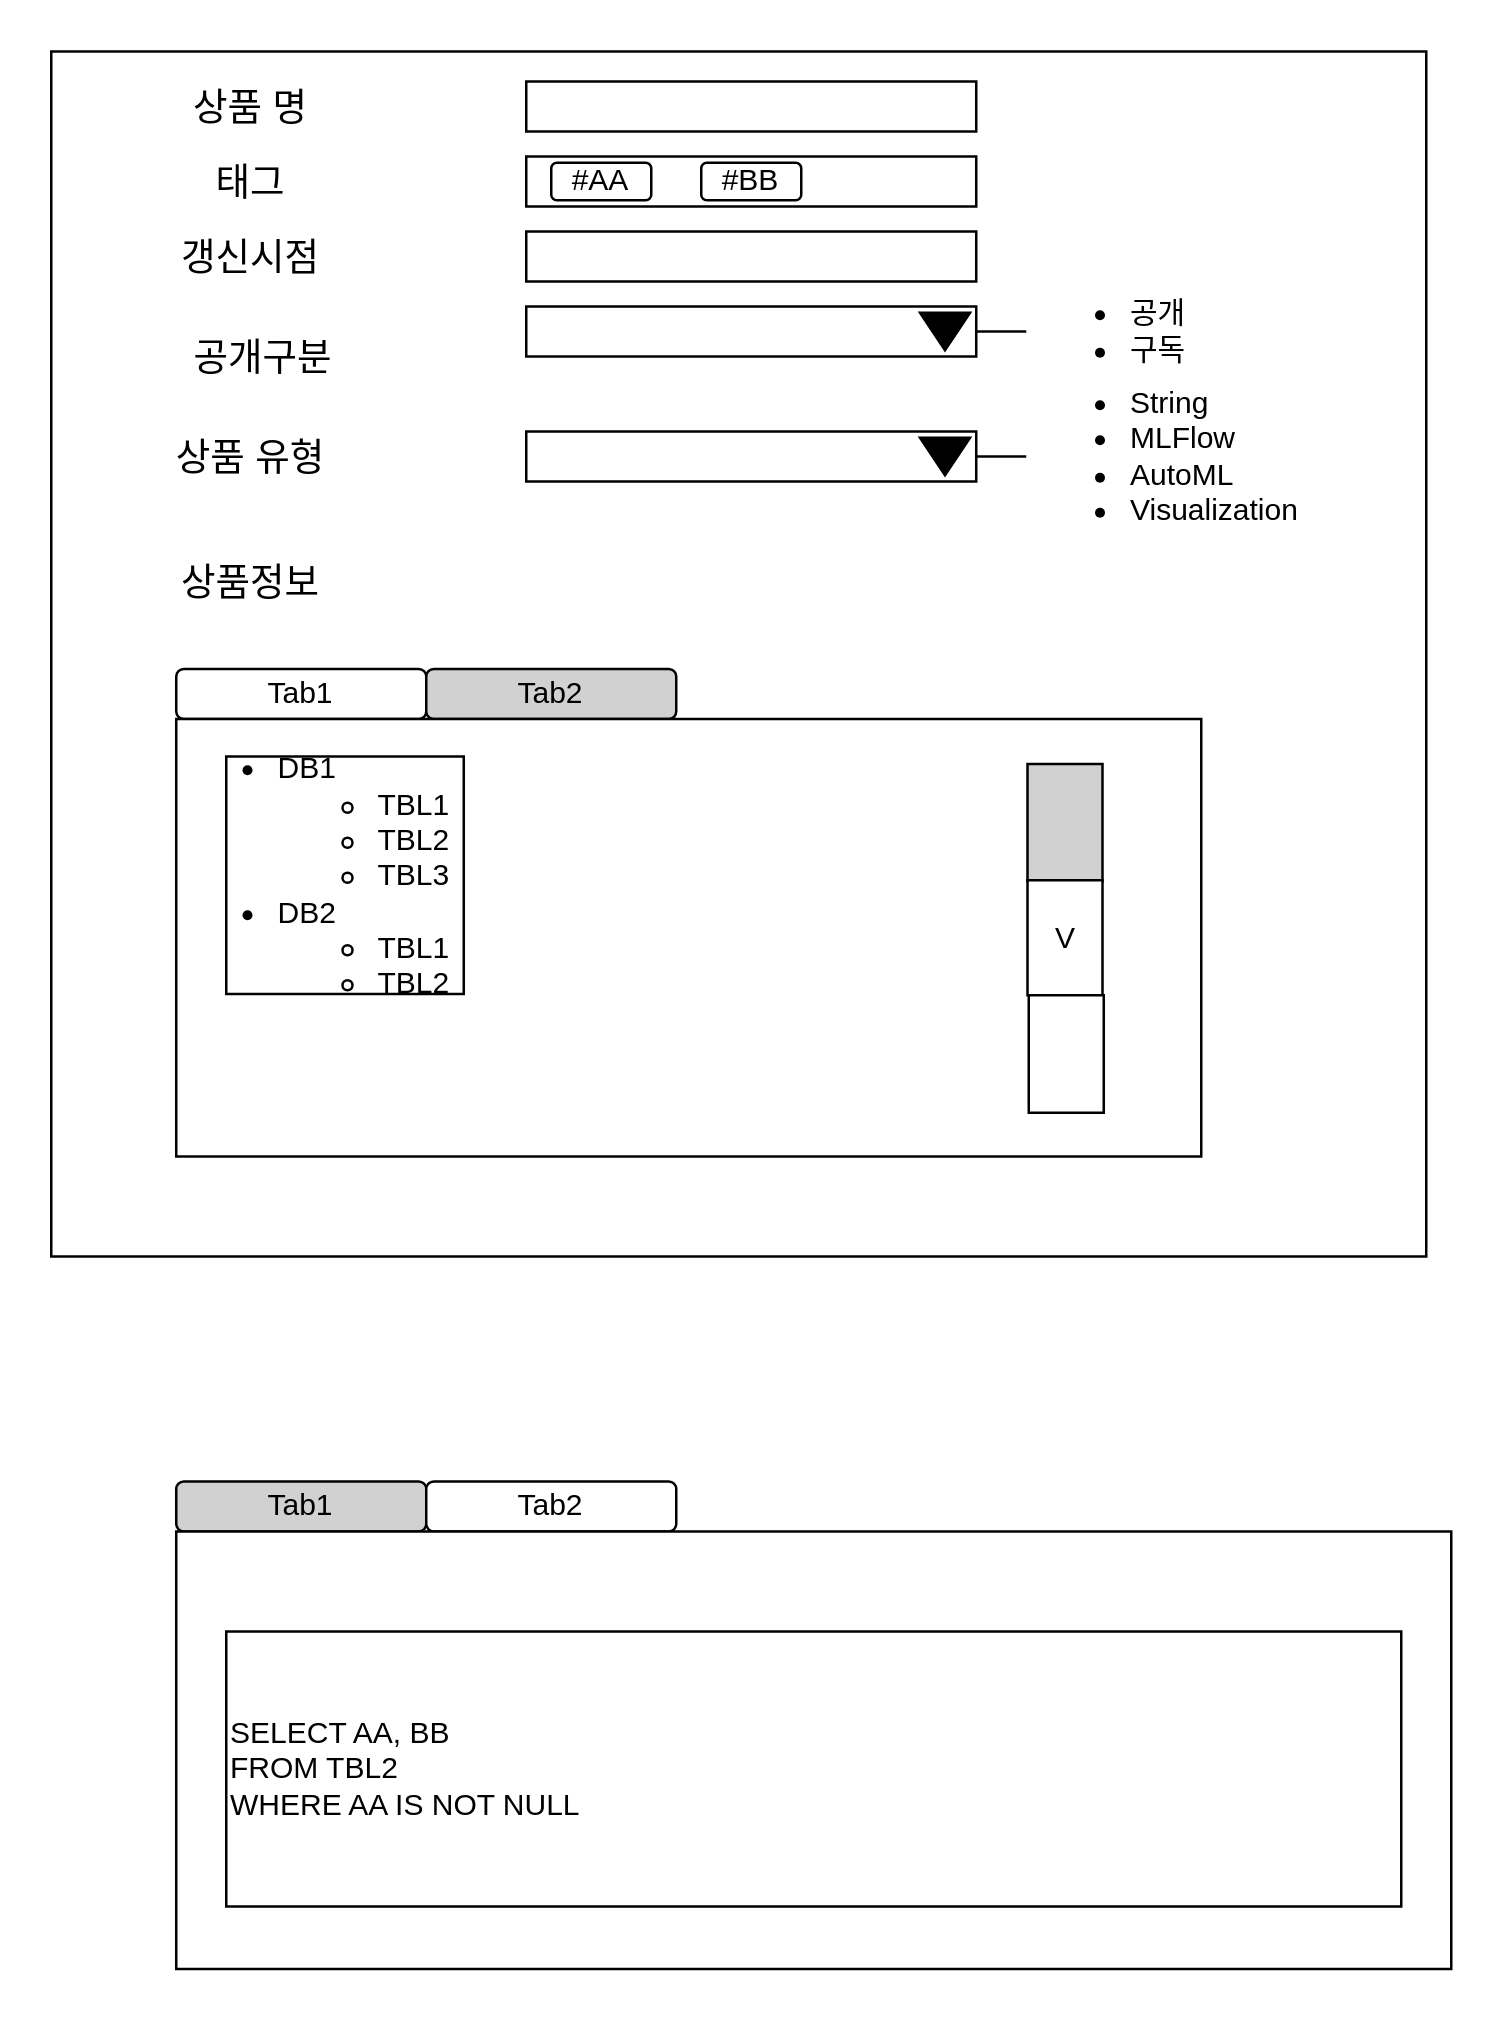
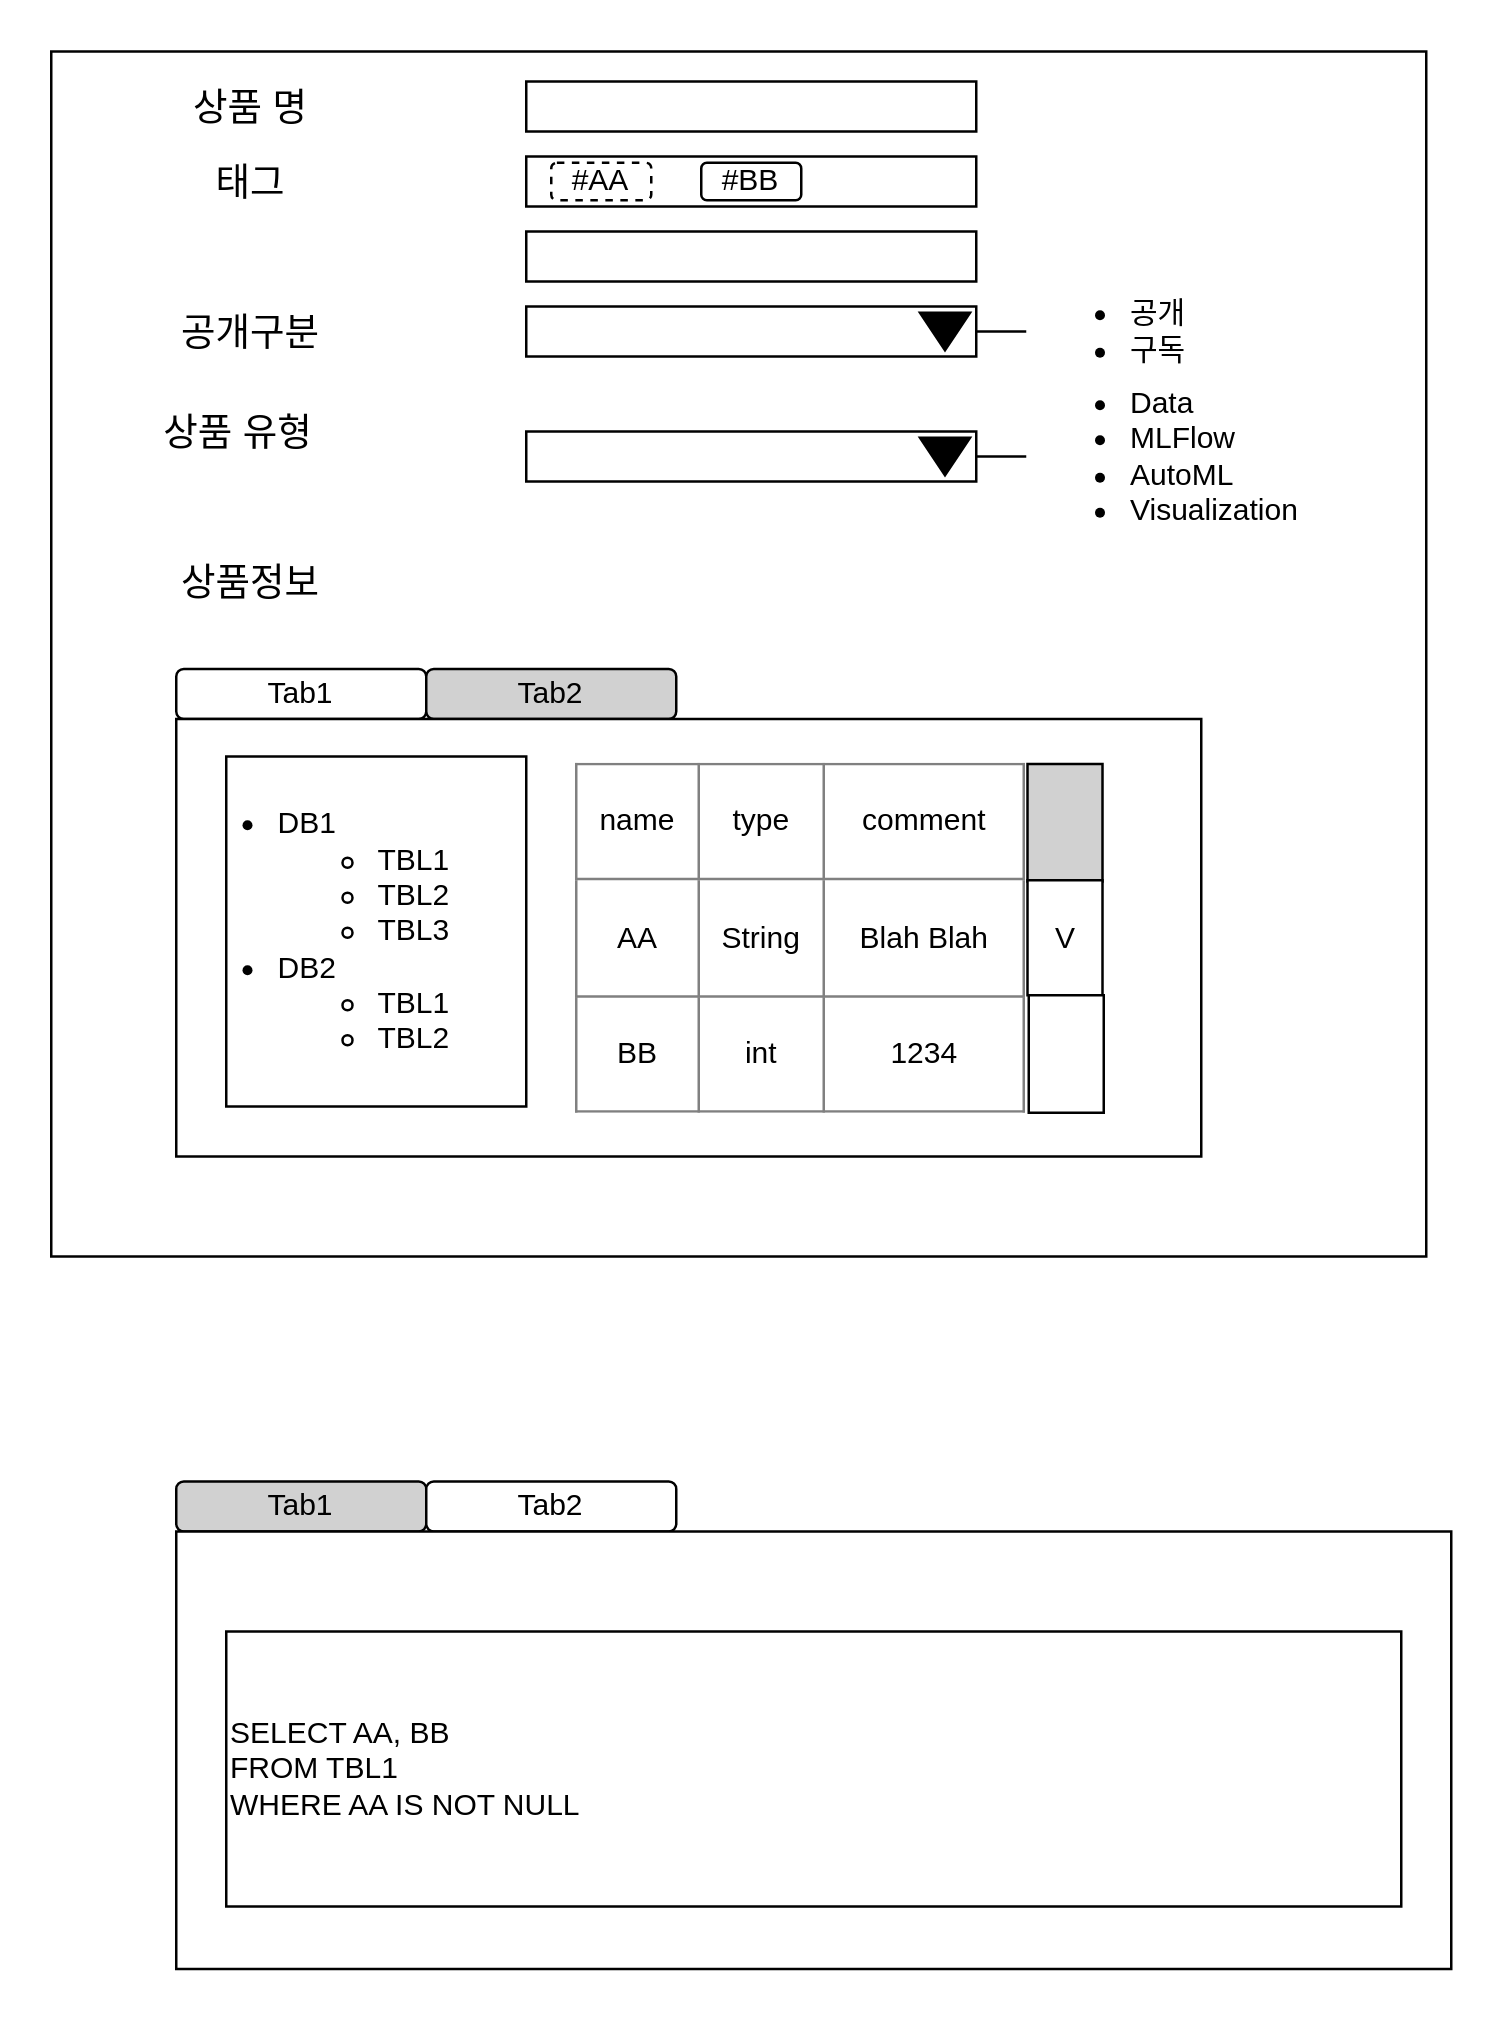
node "#AA": style solid -> dashed
node "갱신시점": removed
node "공개구분": moved (264, 356) -> (251, 331)
node "상품 유형": moved (251, 456) -> (239, 431)
node "String MLFlow AutoML Visualization": label "String MLFlow AutoML Visualization" -> "Data MLFlow AutoML Visualization"
node "DB1 TBL1 TBL2 TBL3 DB2 TBL1 TBL2": size 238x238 -> 300x350
node "name type comment AA String Blah Blah BB int 1234": added
node "SELECT AA, BB FROM TBL2 WHERE AA IS NOT NULL": label "SELECT AA, BB FROM TBL2 WHERE AA IS NOT NULL" -> "SELECT AA, BB FROM TBL1 WHERE AA IS NOT NULL"
